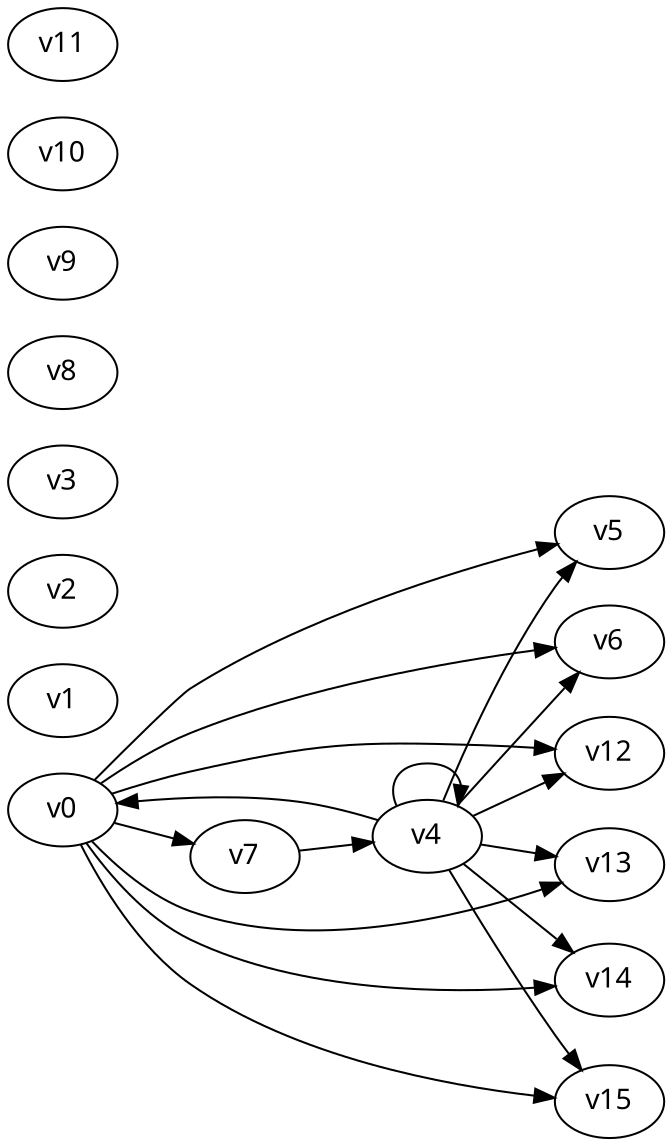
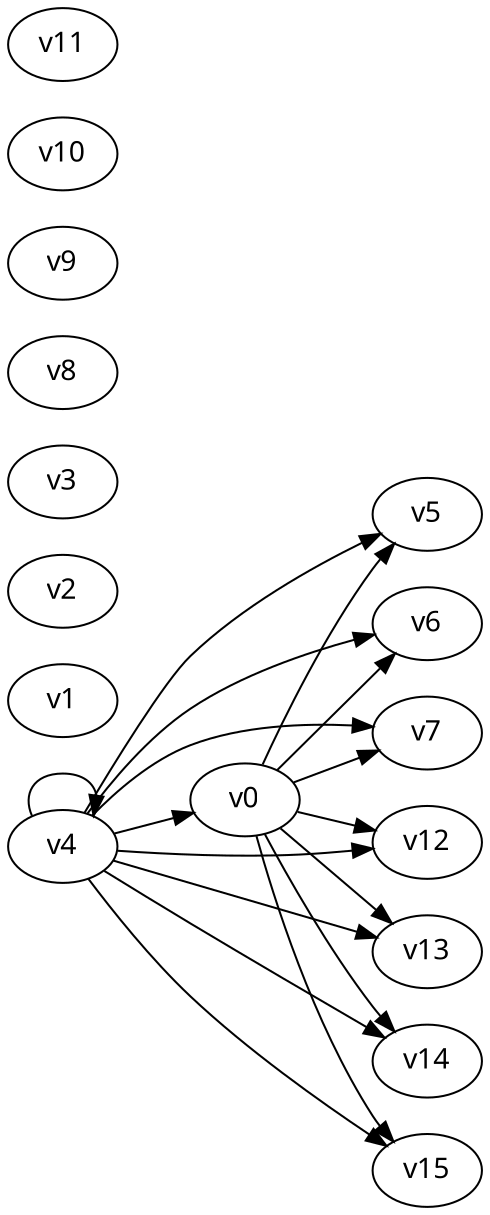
edge "v7" -> "v4": reversed
